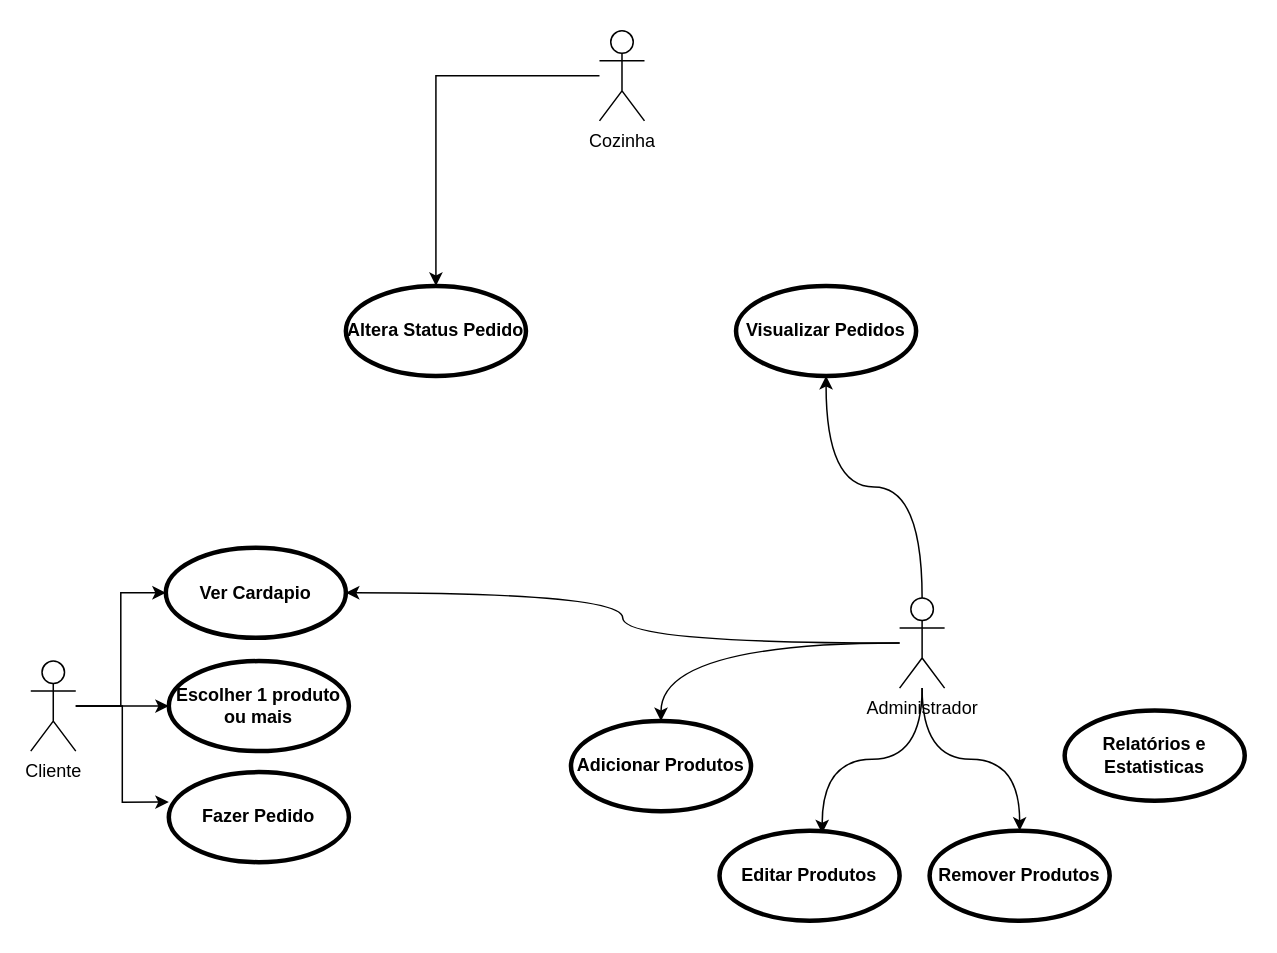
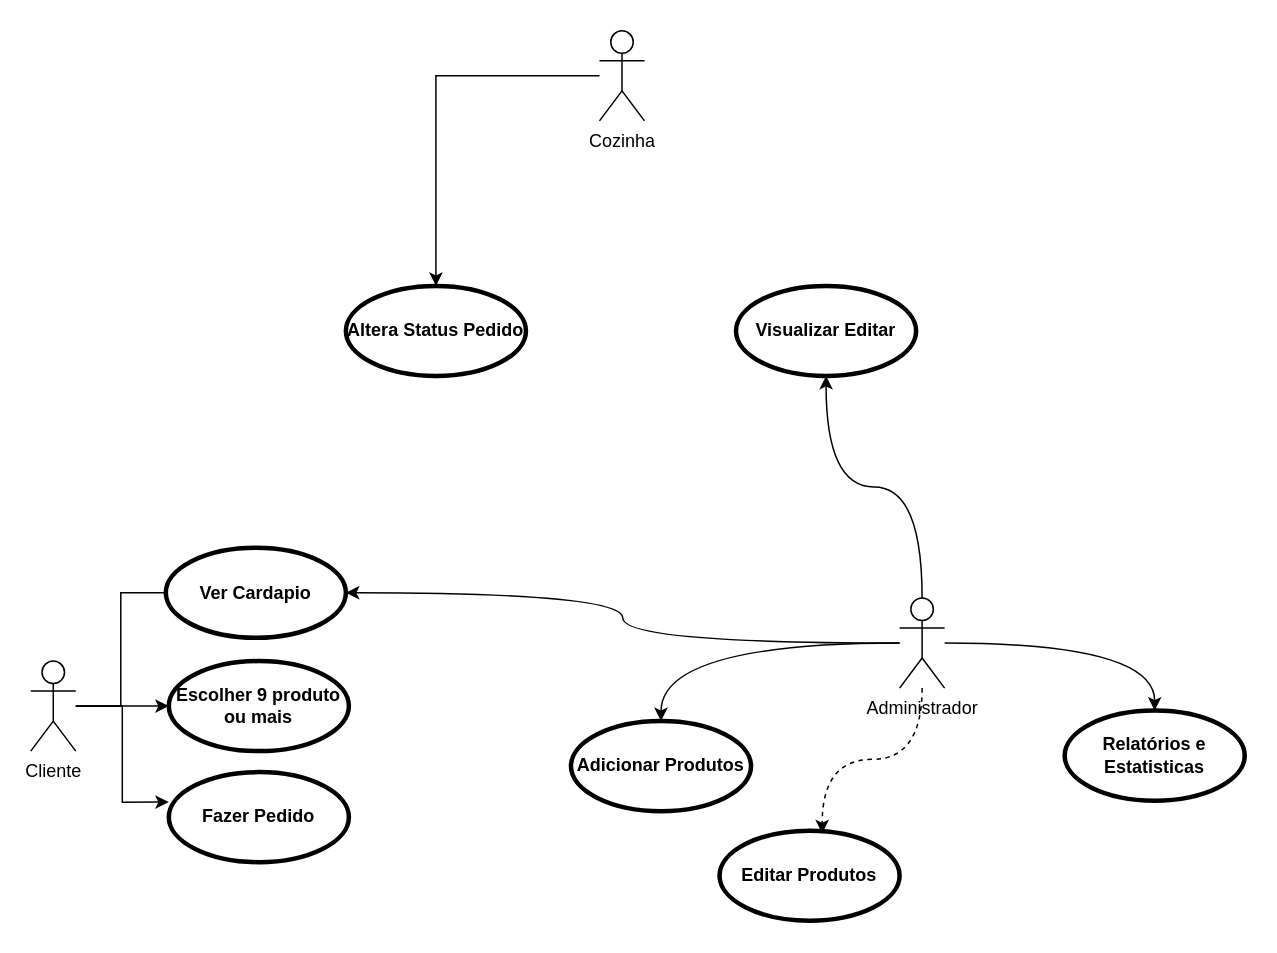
node "Visualizar Pedidos": label "Visualizar Pedidos" -> "Visualizar Editar"
edge "Cliente" -> "Ver Cardapio": arrowhead classic -> none
edge "Administrador" -> "Relatórios e Estatisticas": added
node "Escolher 1 produto ou mais": label "Escolher 1 produto ou mais" -> "Escolher 9 produto ou mais"
edge "Administrador" -> "Editar Produtos": style solid -> dashed
edge "Administrador" -> "Remover Produtos": removed
node "Remover Produtos": removed
